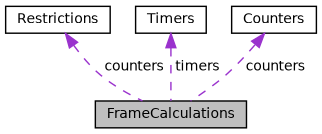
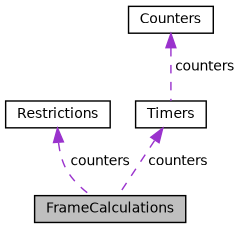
edge "FrameCalculations" -> "Timers": label " timers" -> " counters"
edge "FrameCalculations" -> "Counters": now "Timers" -> "Counters"
